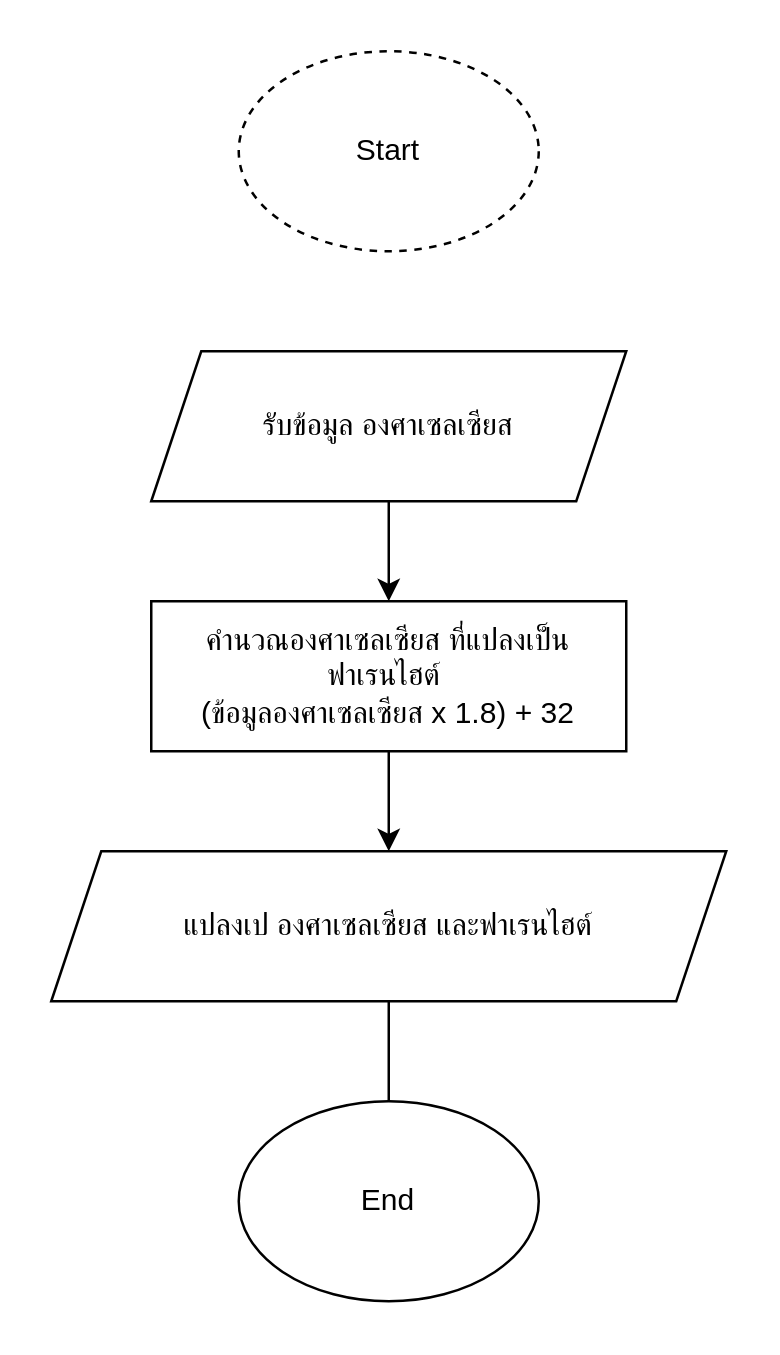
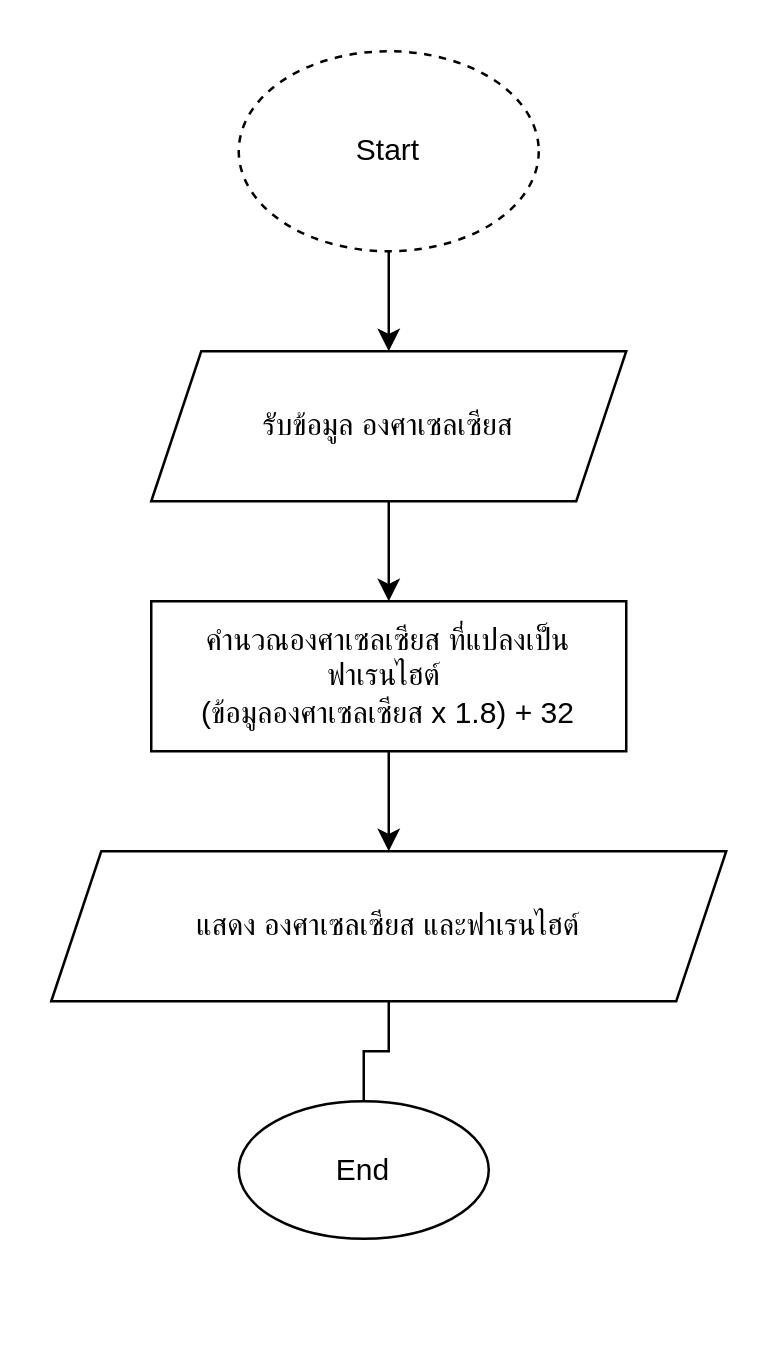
edge "Start" -> "รับข้อมูล องศาเซลเซียส": added
node "แปลงเป องศาเซลเซียส และฟาเรนไฮต์": label "แปลงเป องศาเซลเซียส และฟาเรนไฮต์" -> "แสดง องศาเซลเซียส และฟาเรนไฮต์"
node "End": size 300x200 -> 250x138
